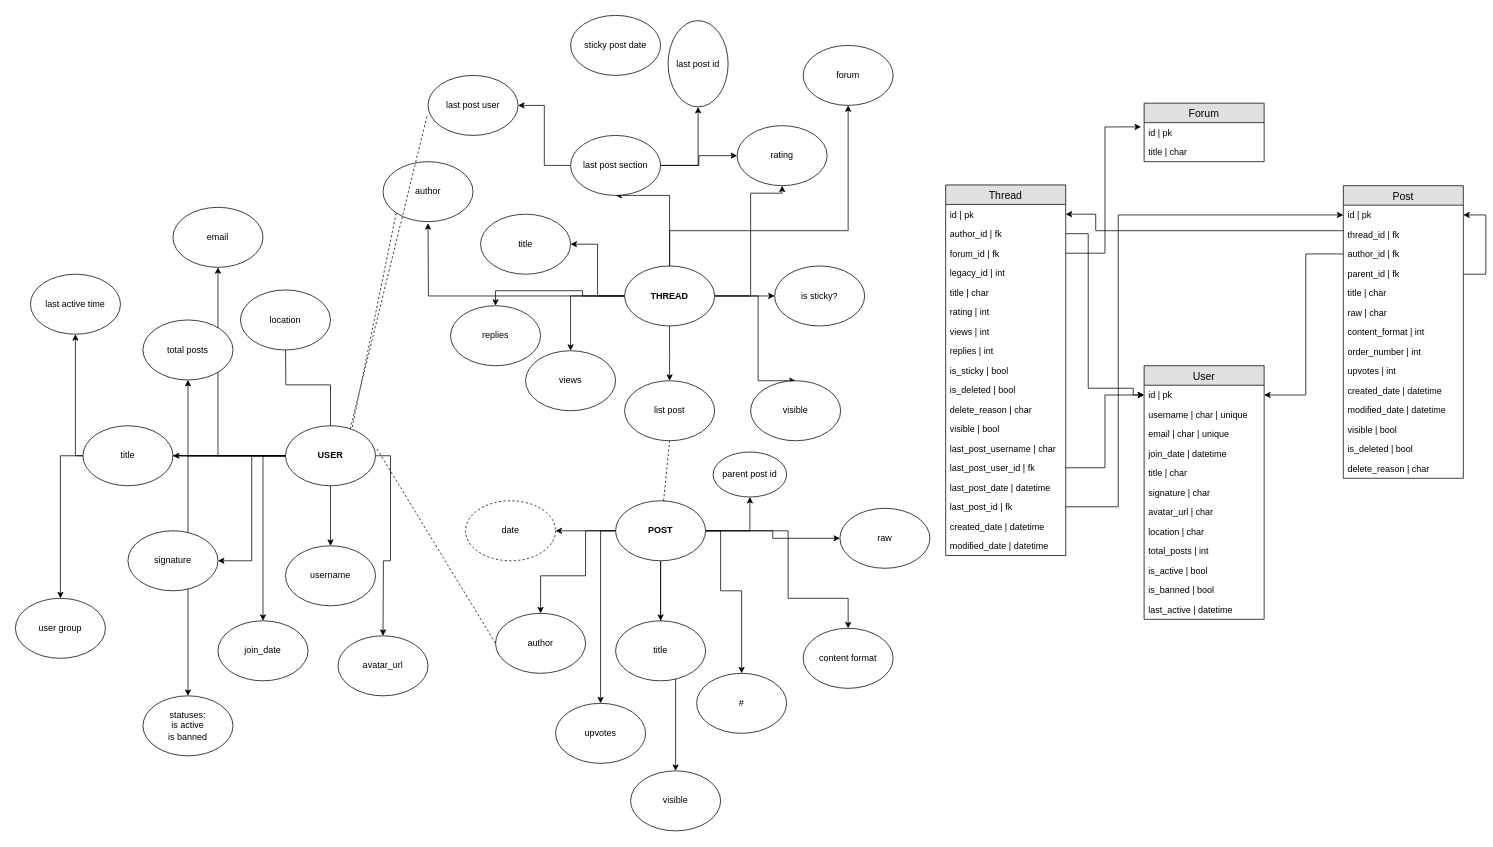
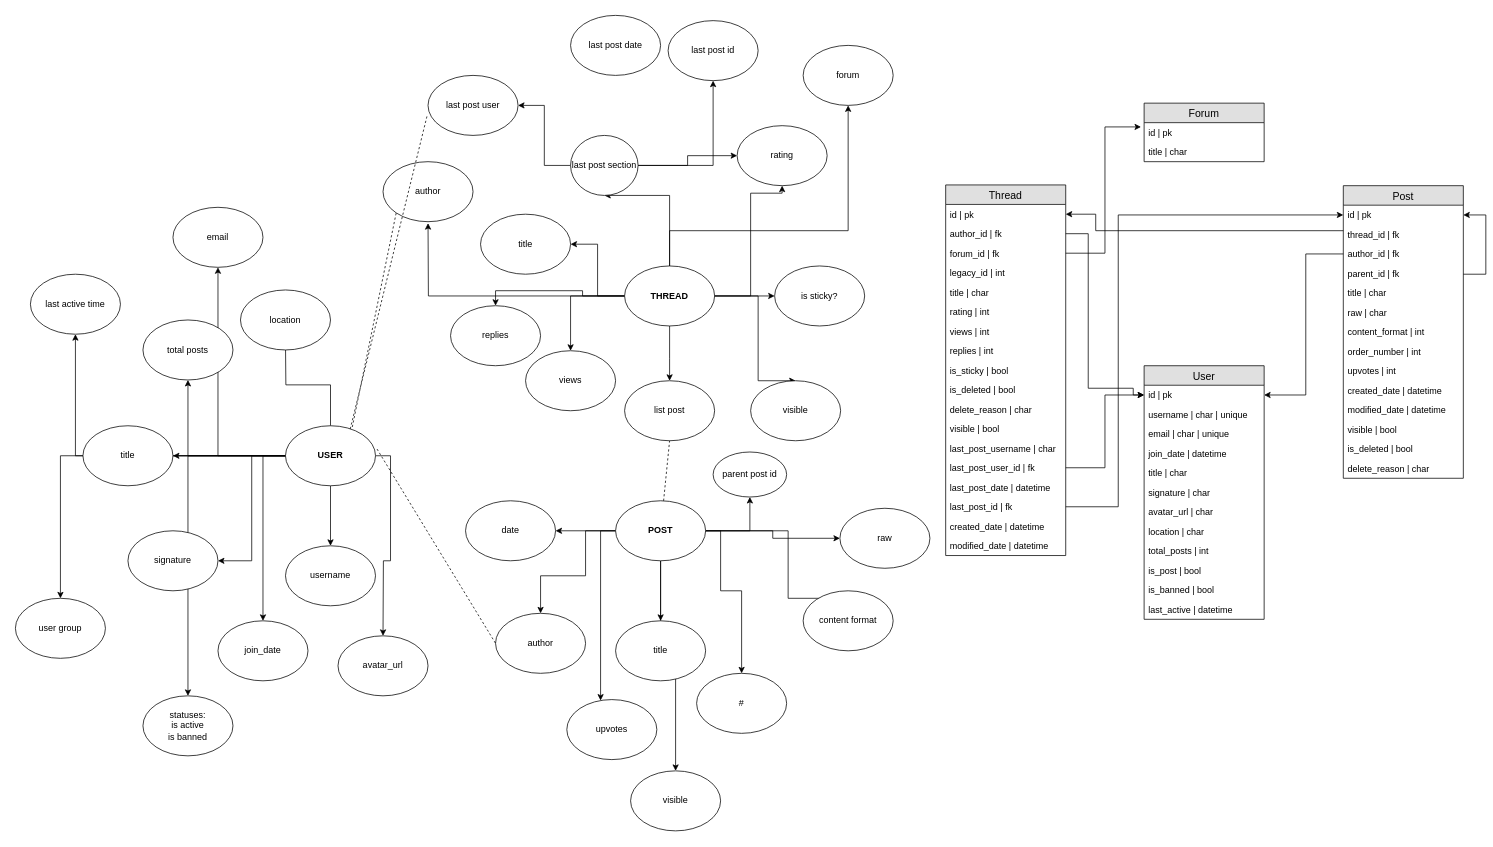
node "sticky post date": label "sticky post date" -> "last post date"
node "last post id": size 60x86 -> 90x60
node "last post section": size 90x60 -> 68x60
node "date": style dashed -> solid
node "is_active | bool": label "is_active | bool" -> "is_post | bool"
node "content format": moved (848, 658) -> (848, 621)
node "upvotes": moved (600, 733) -> (612, 729)
